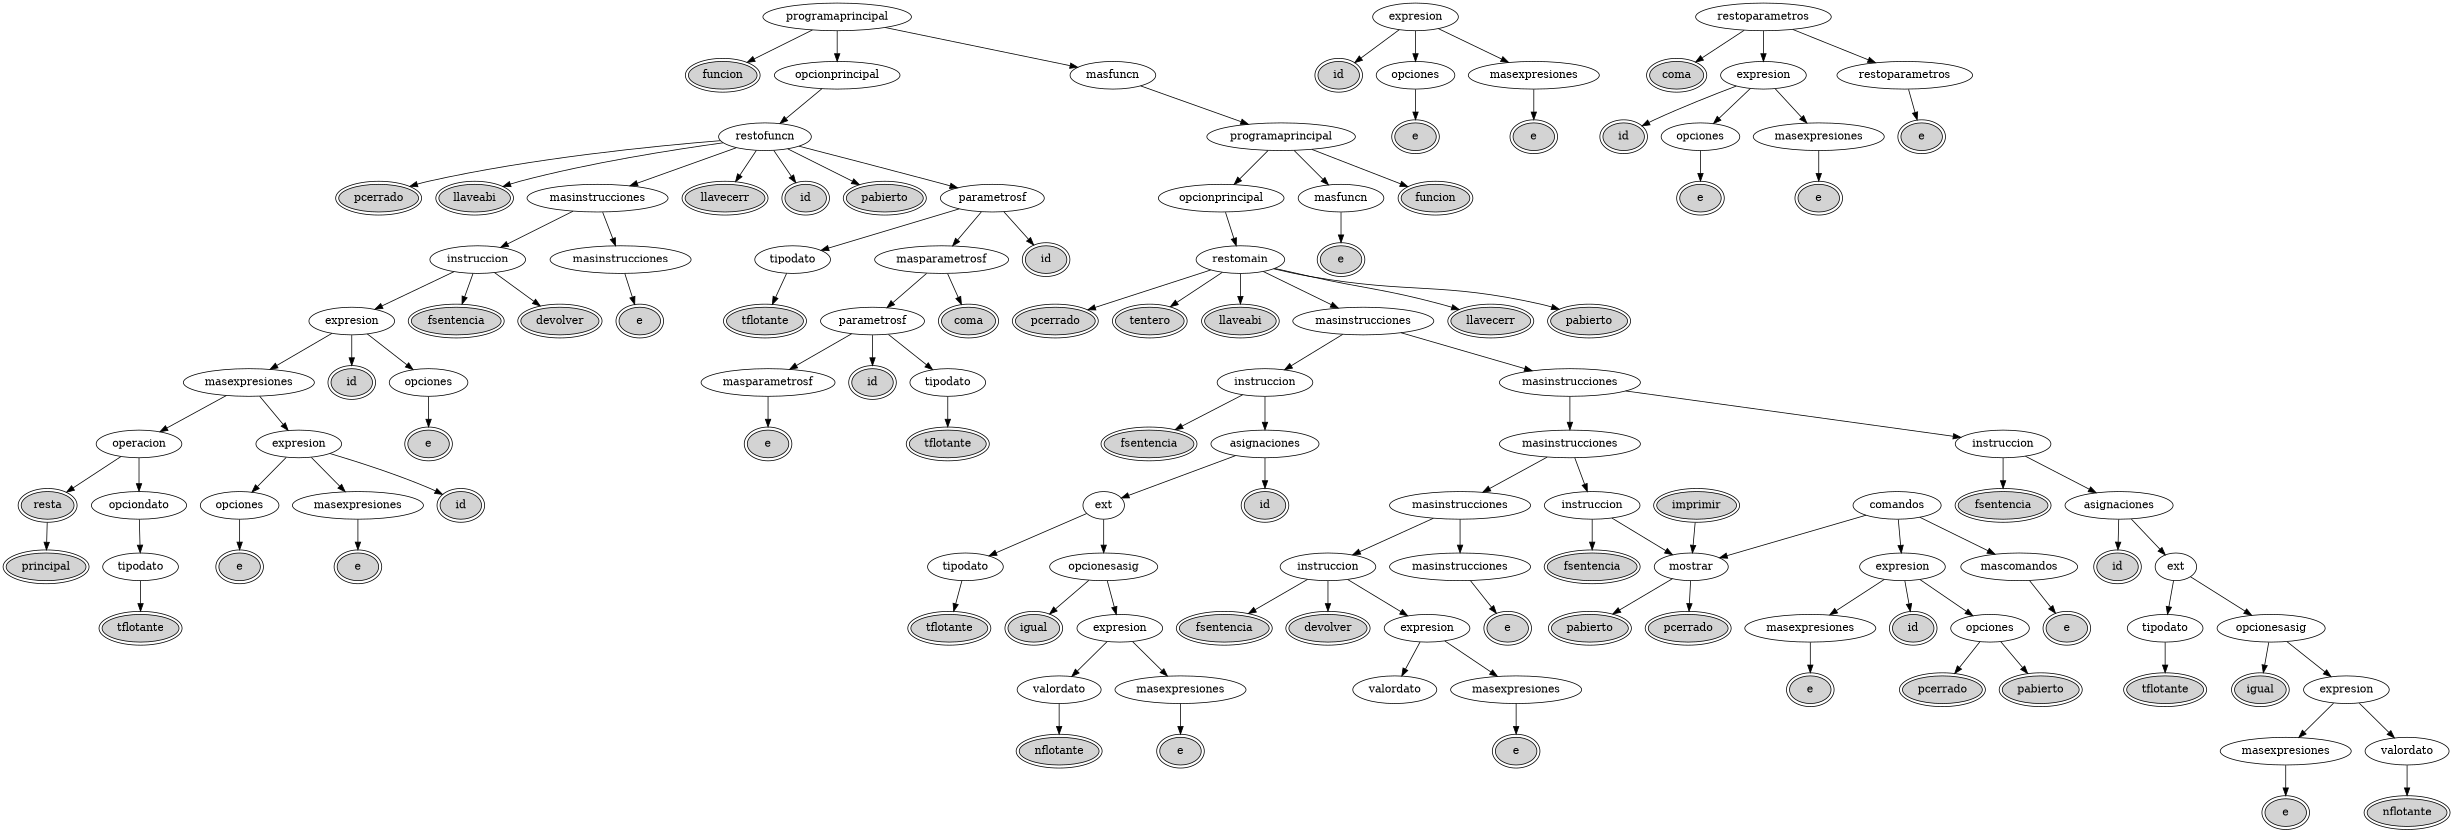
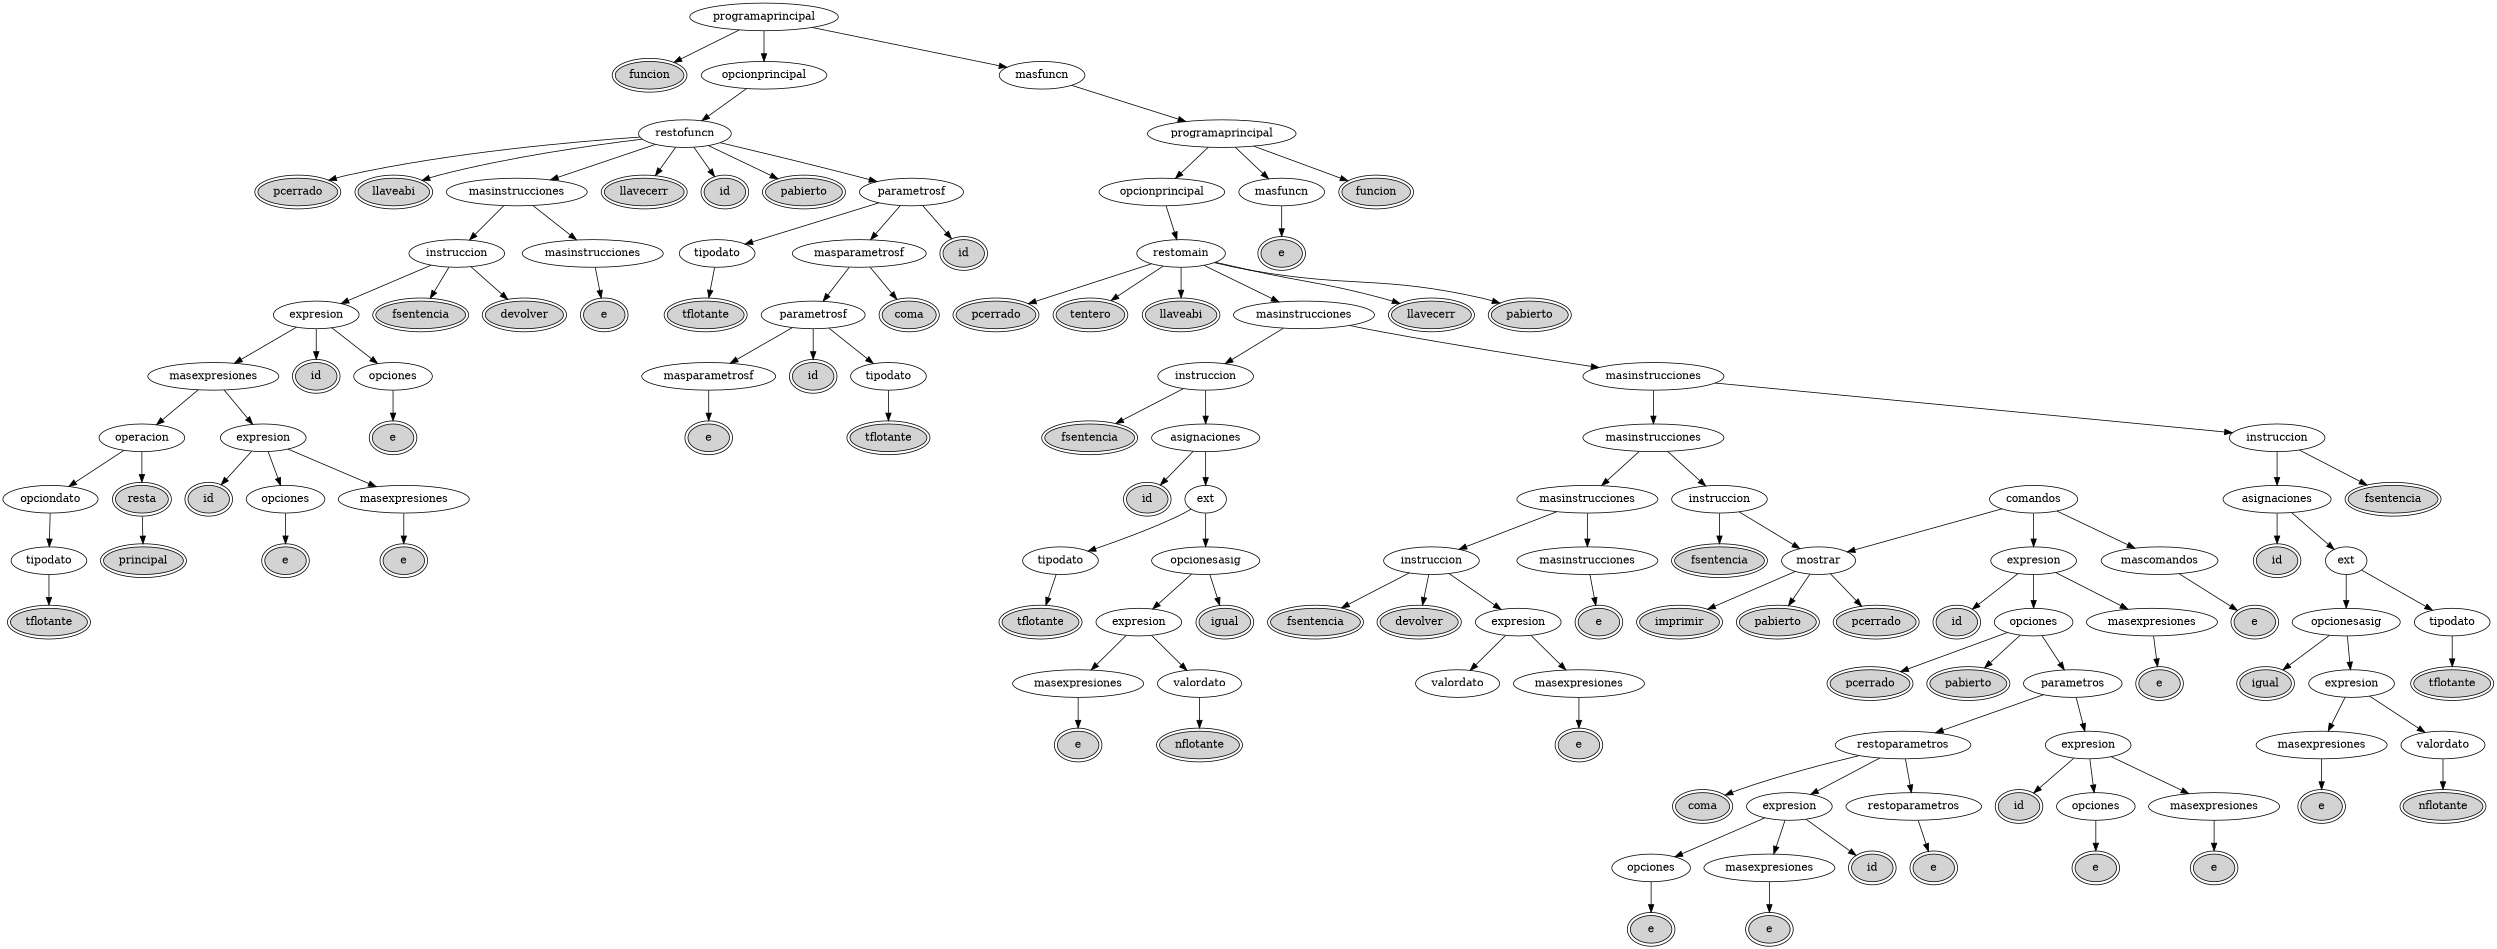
edge "imprimir" -> "mostrar": reversed
node "parametros": added
